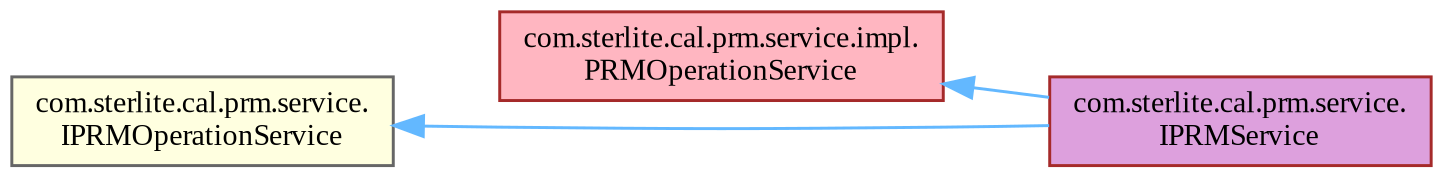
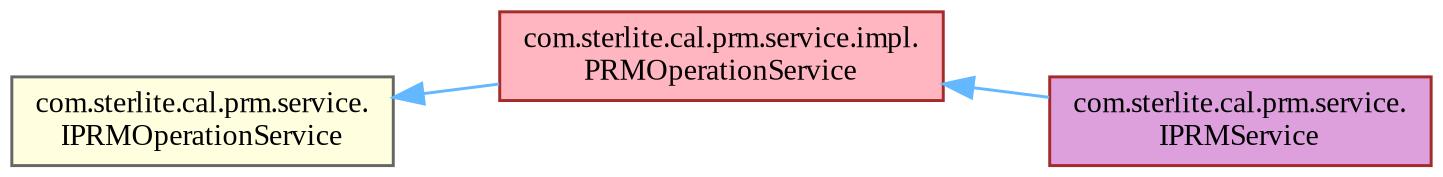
edge "com.sterlite.cal.prm.service. IPRMService" -> "com.sterlite.cal.prm.service. IPRMOperationService": now "com.sterlite.cal.prm.service.impl. PRMOperationService" -> "com.sterlite.cal.prm.service. IPRMOperationService"
